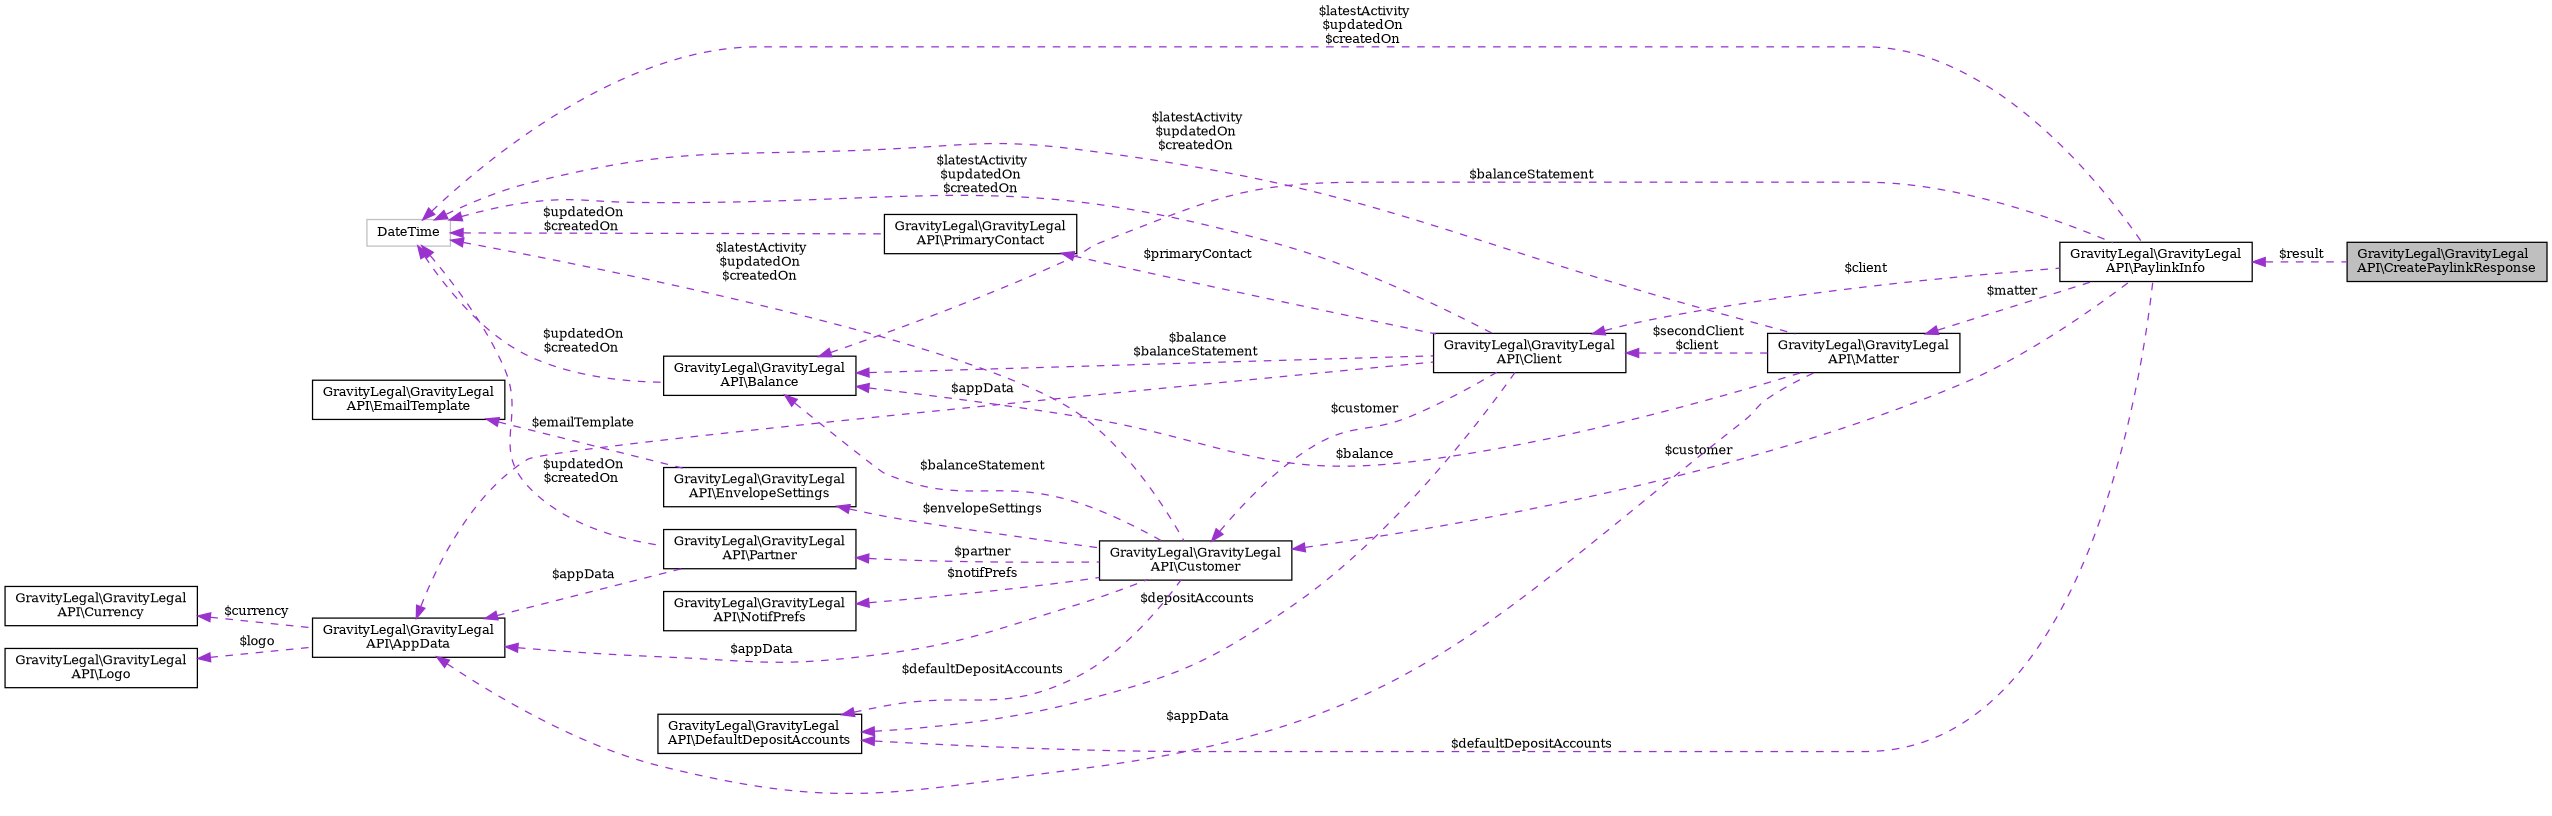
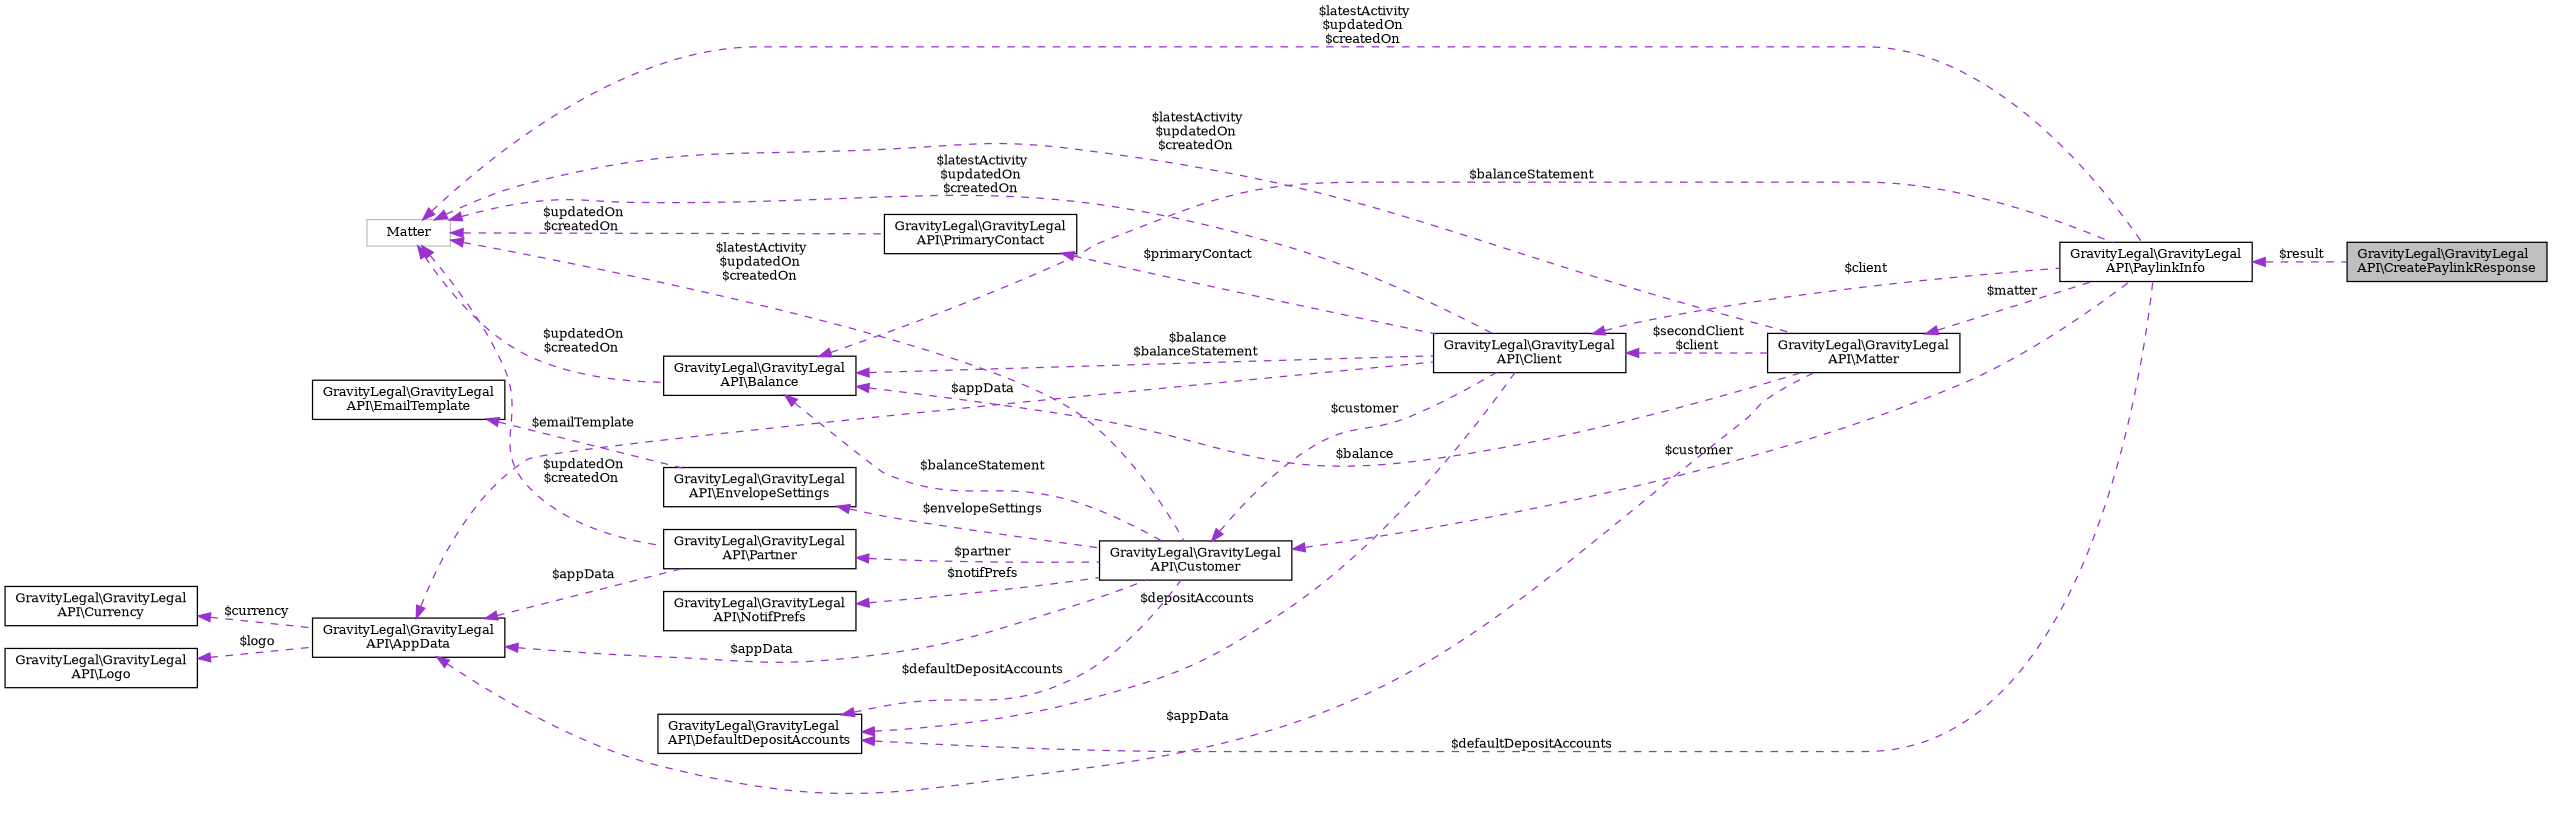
node "DateTime": label "DateTime" -> "Matter"
